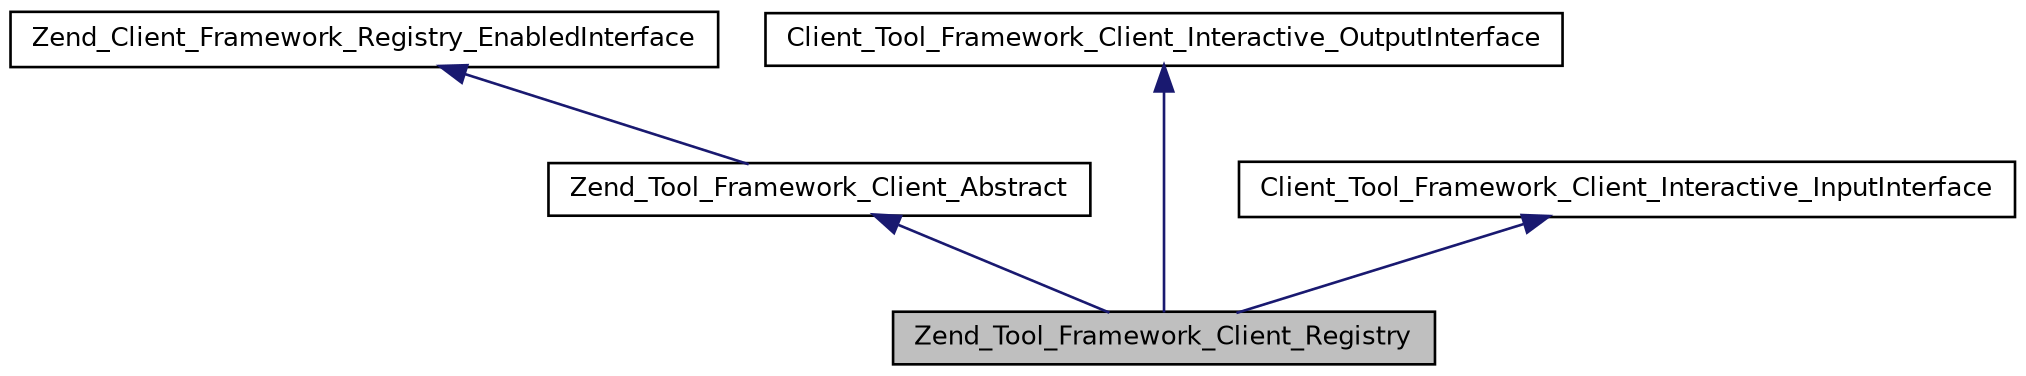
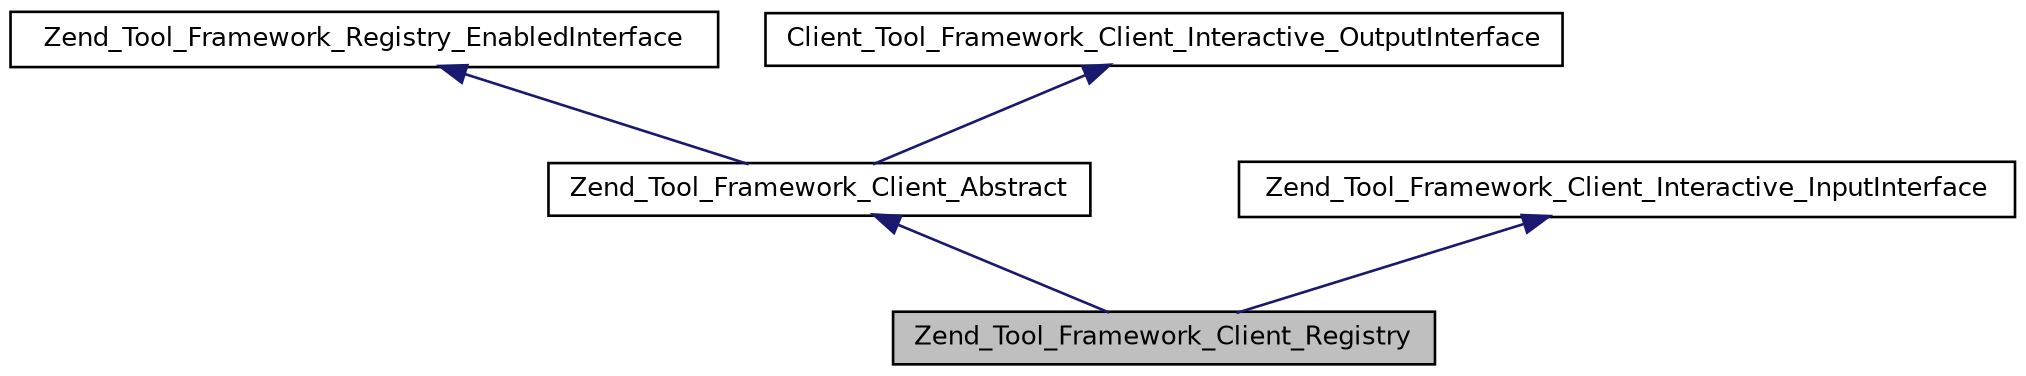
node "Zend_Client_Framework_Registry_EnabledInterface": label "Zend_Client_Framework_Registry_EnabledInterface" -> "Zend_Tool_Framework_Registry_EnabledInterface"
node "Client_Tool_Framework_Client_Interactive_InputInterface": label "Client_Tool_Framework_Client_Interactive_InputInterface" -> "Zend_Tool_Framework_Client_Interactive_InputInterface"
edge "Zend_Tool_Framework_Client_Registry" -> "Client_Tool_Framework_Client_Interactive_OutputInterface": now "Zend_Tool_Framework_Client_Abstract" -> "Client_Tool_Framework_Client_Interactive_OutputInterface"
